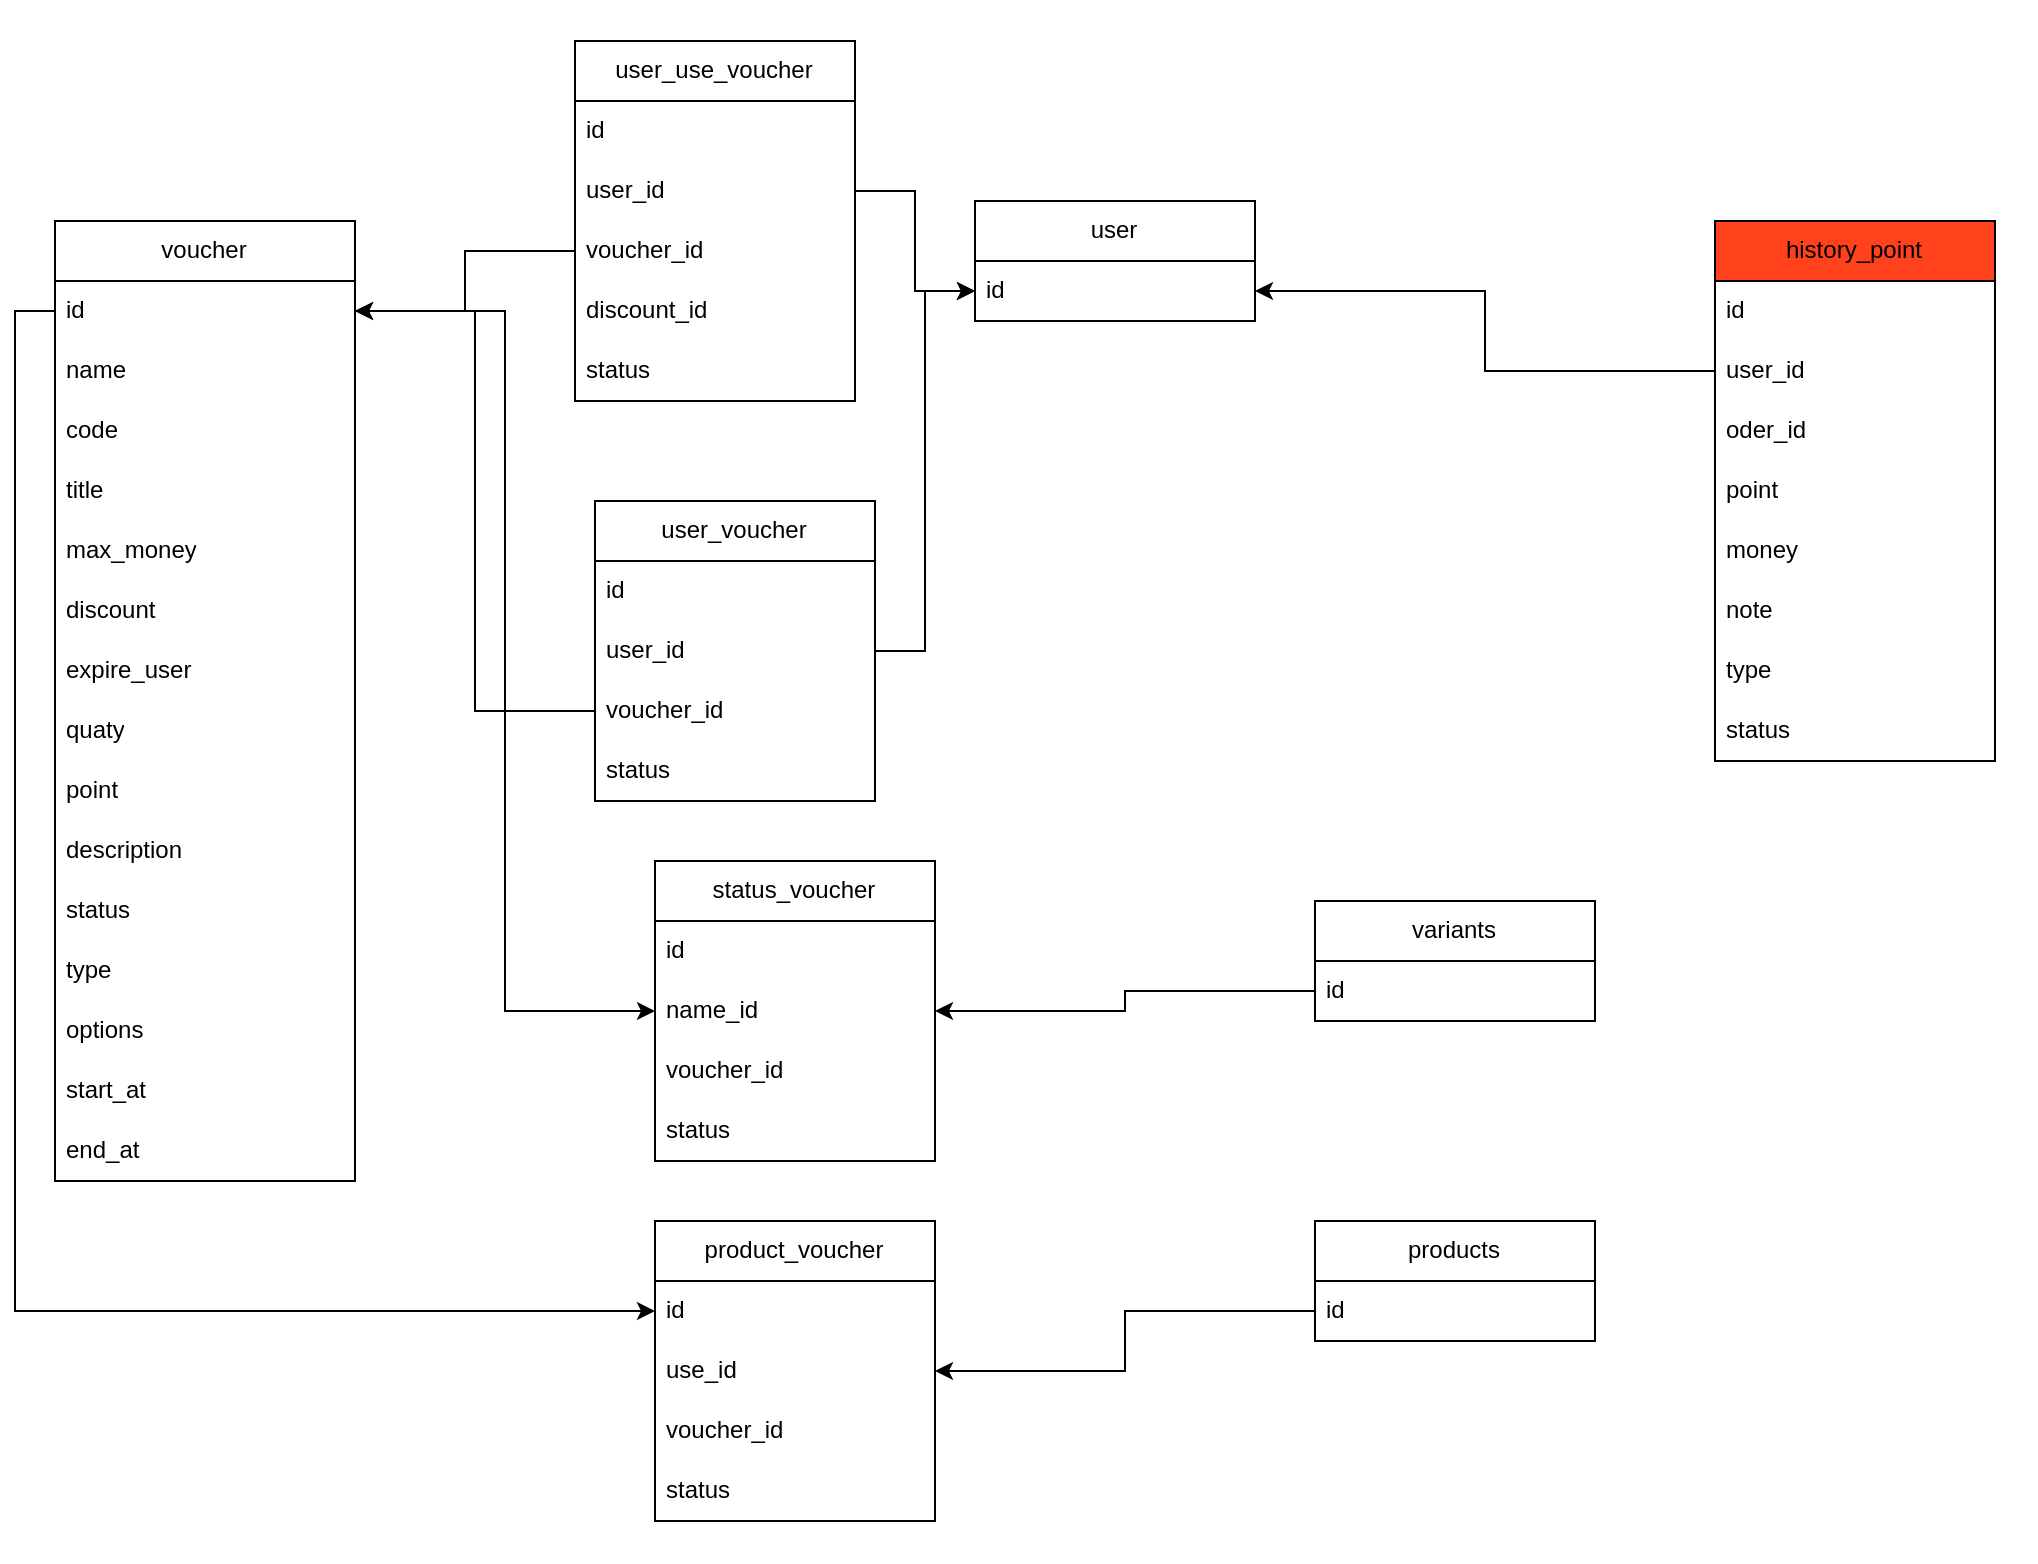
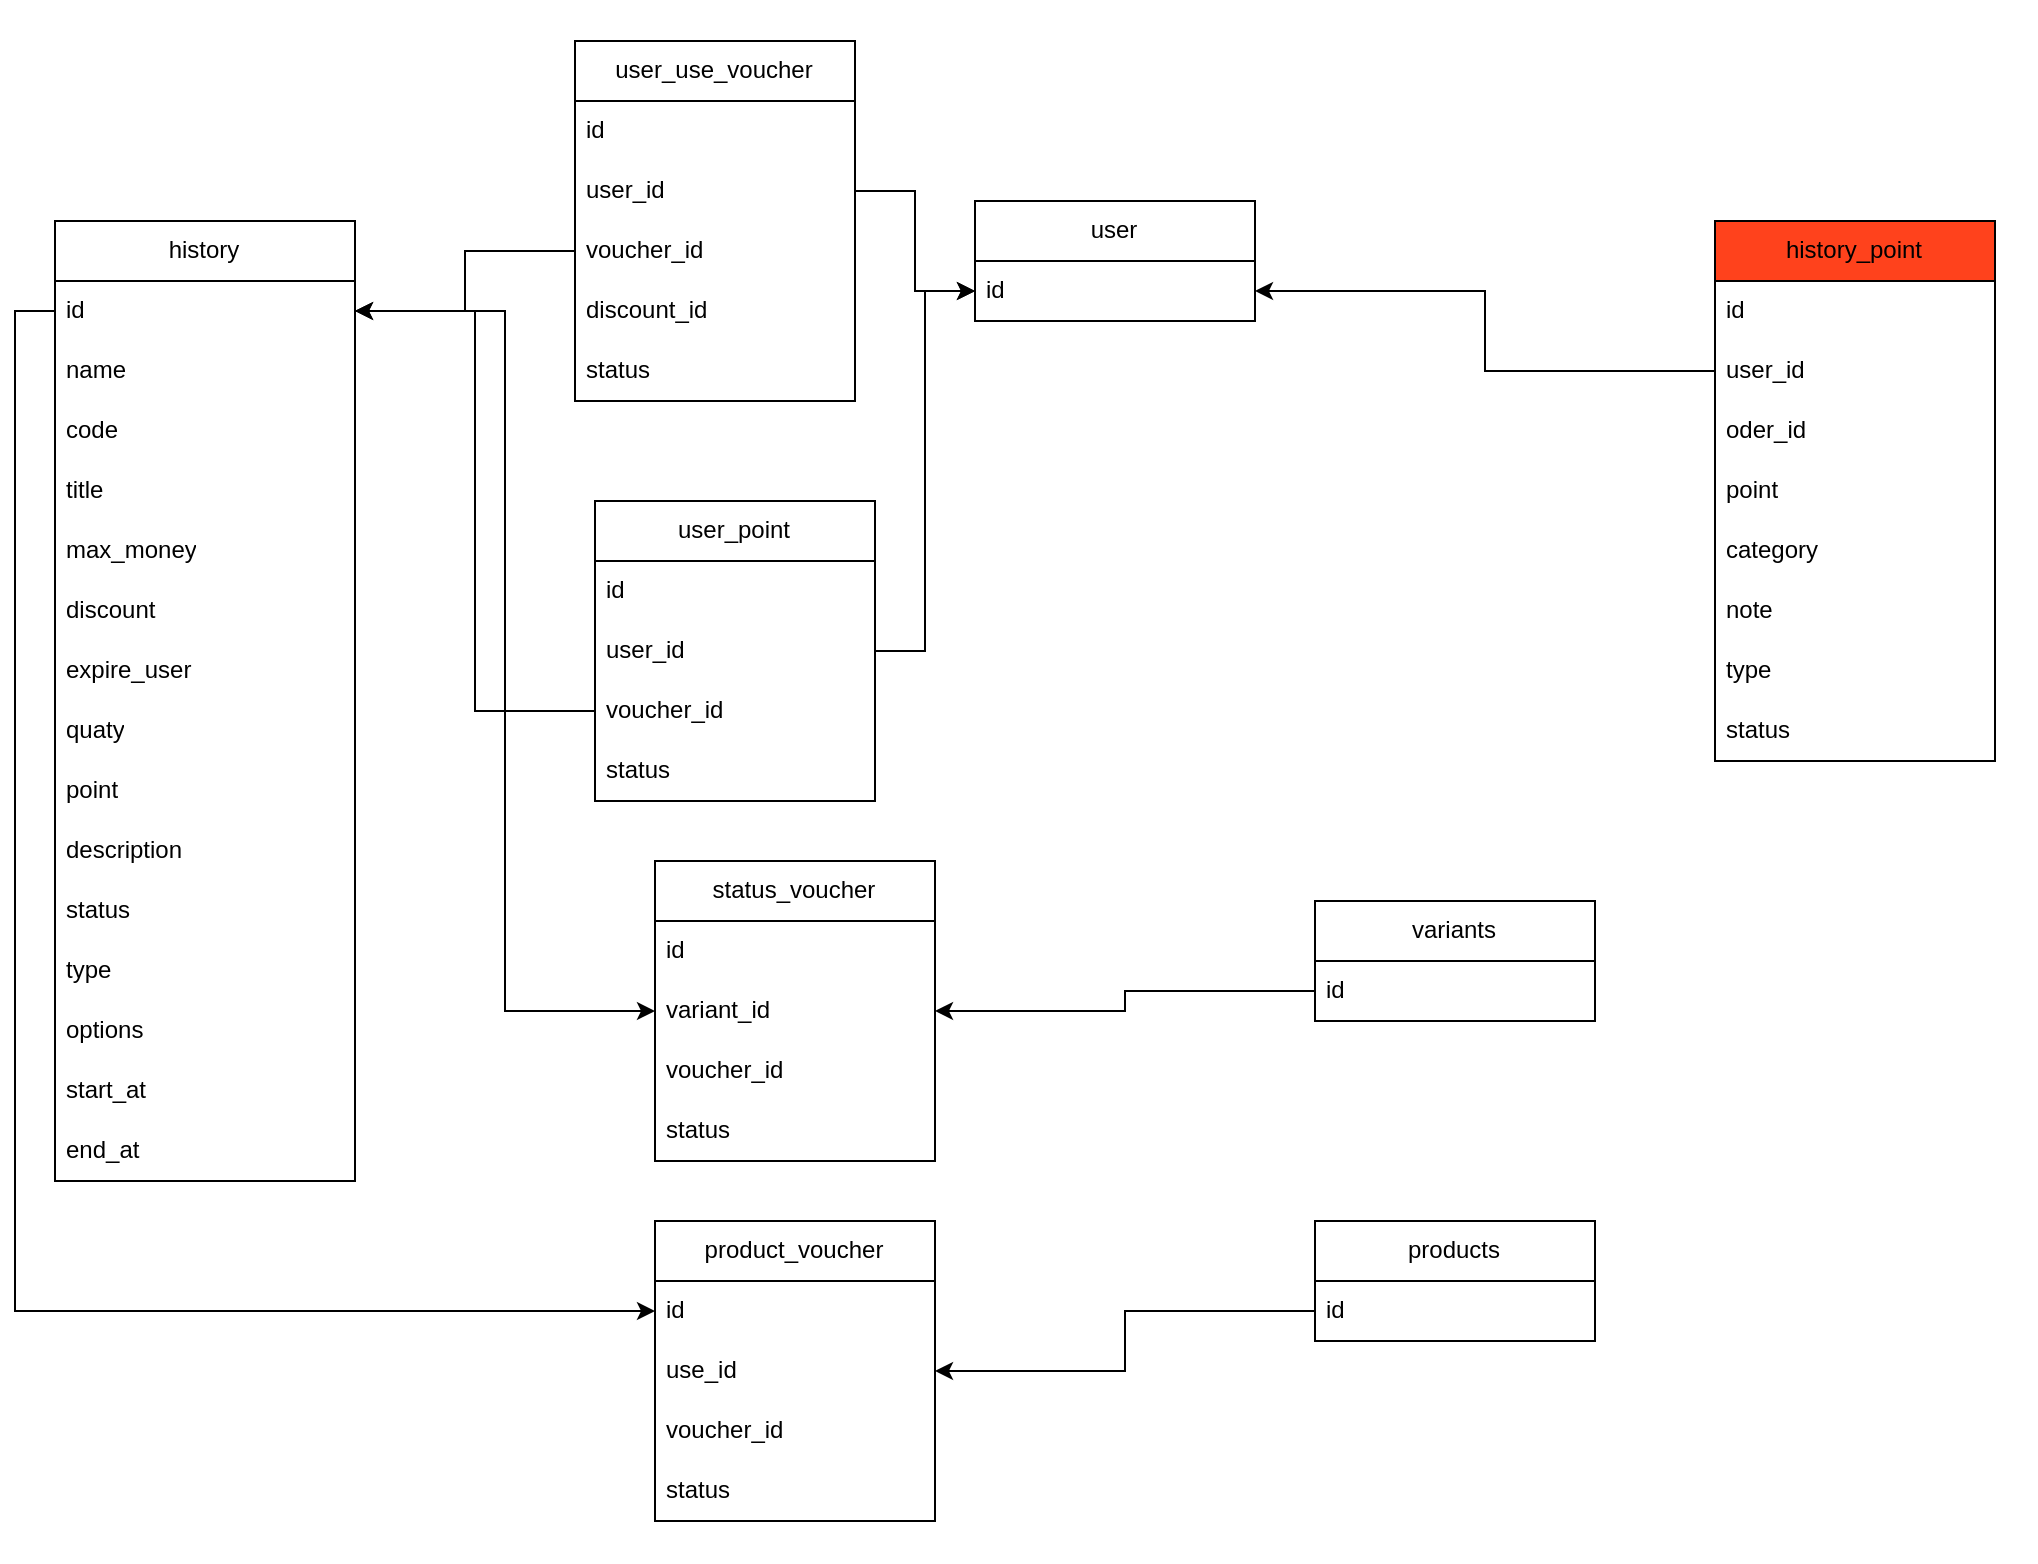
node "voucher": label "voucher" -> "history"
node "user_voucher": label "user_voucher" -> "user_point"
node "money": label "money" -> "category"
node "name_id": label "name_id" -> "variant_id"
